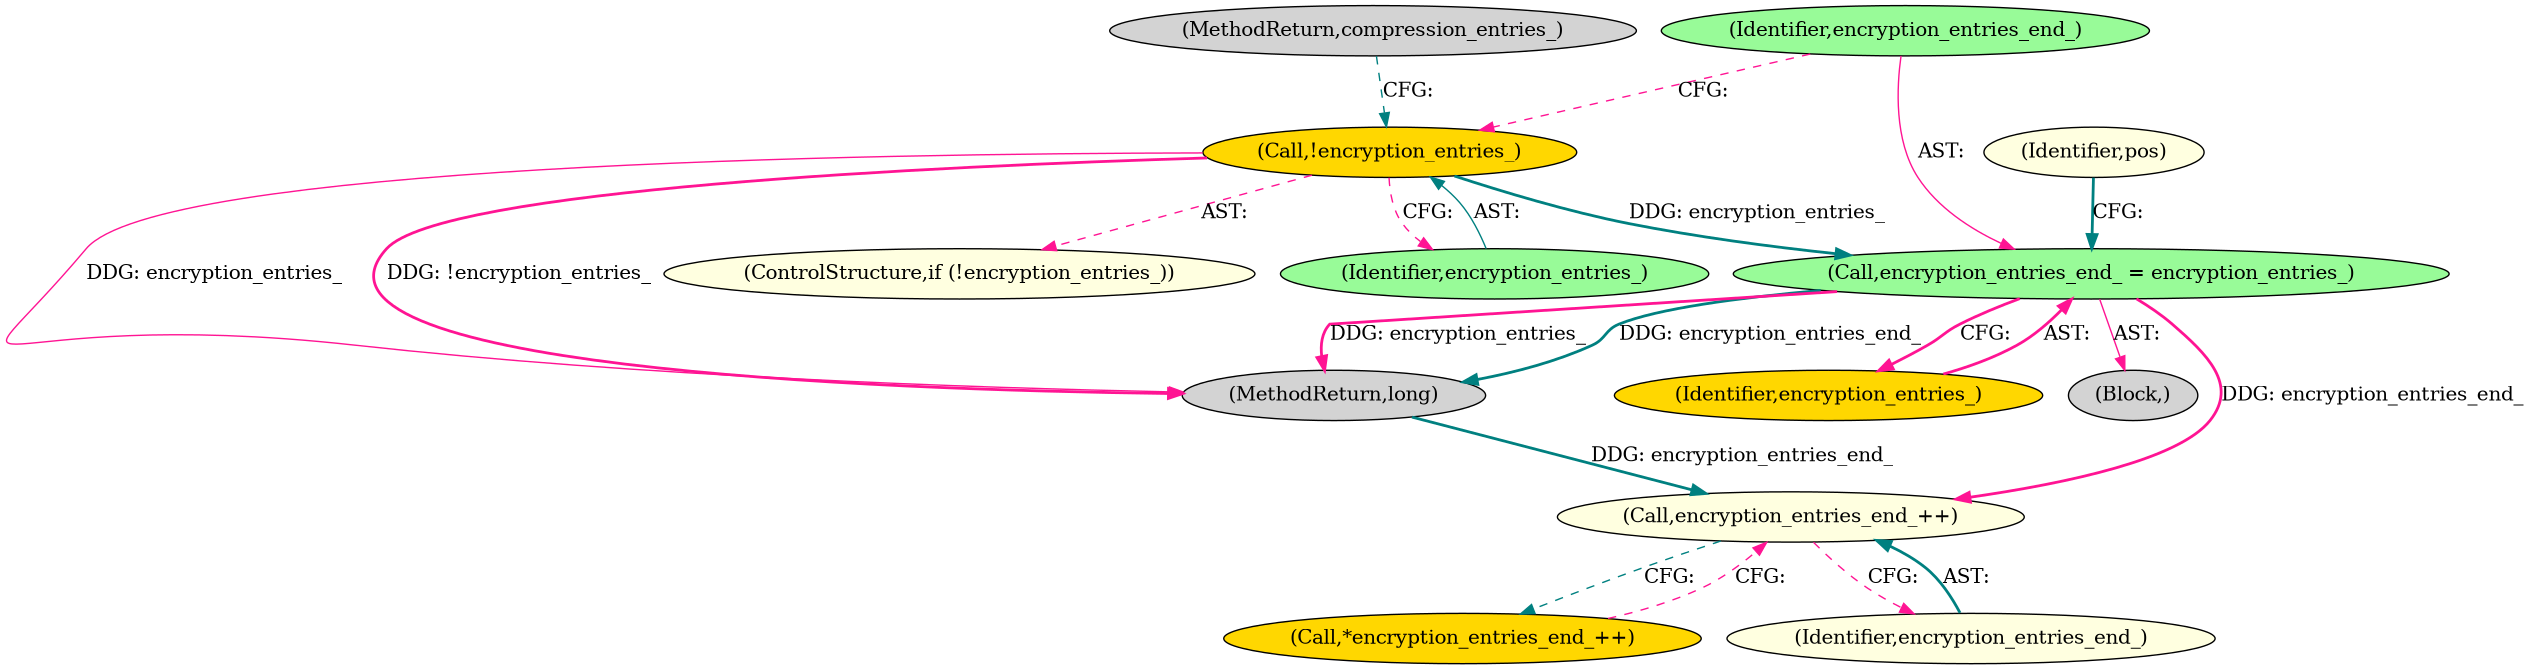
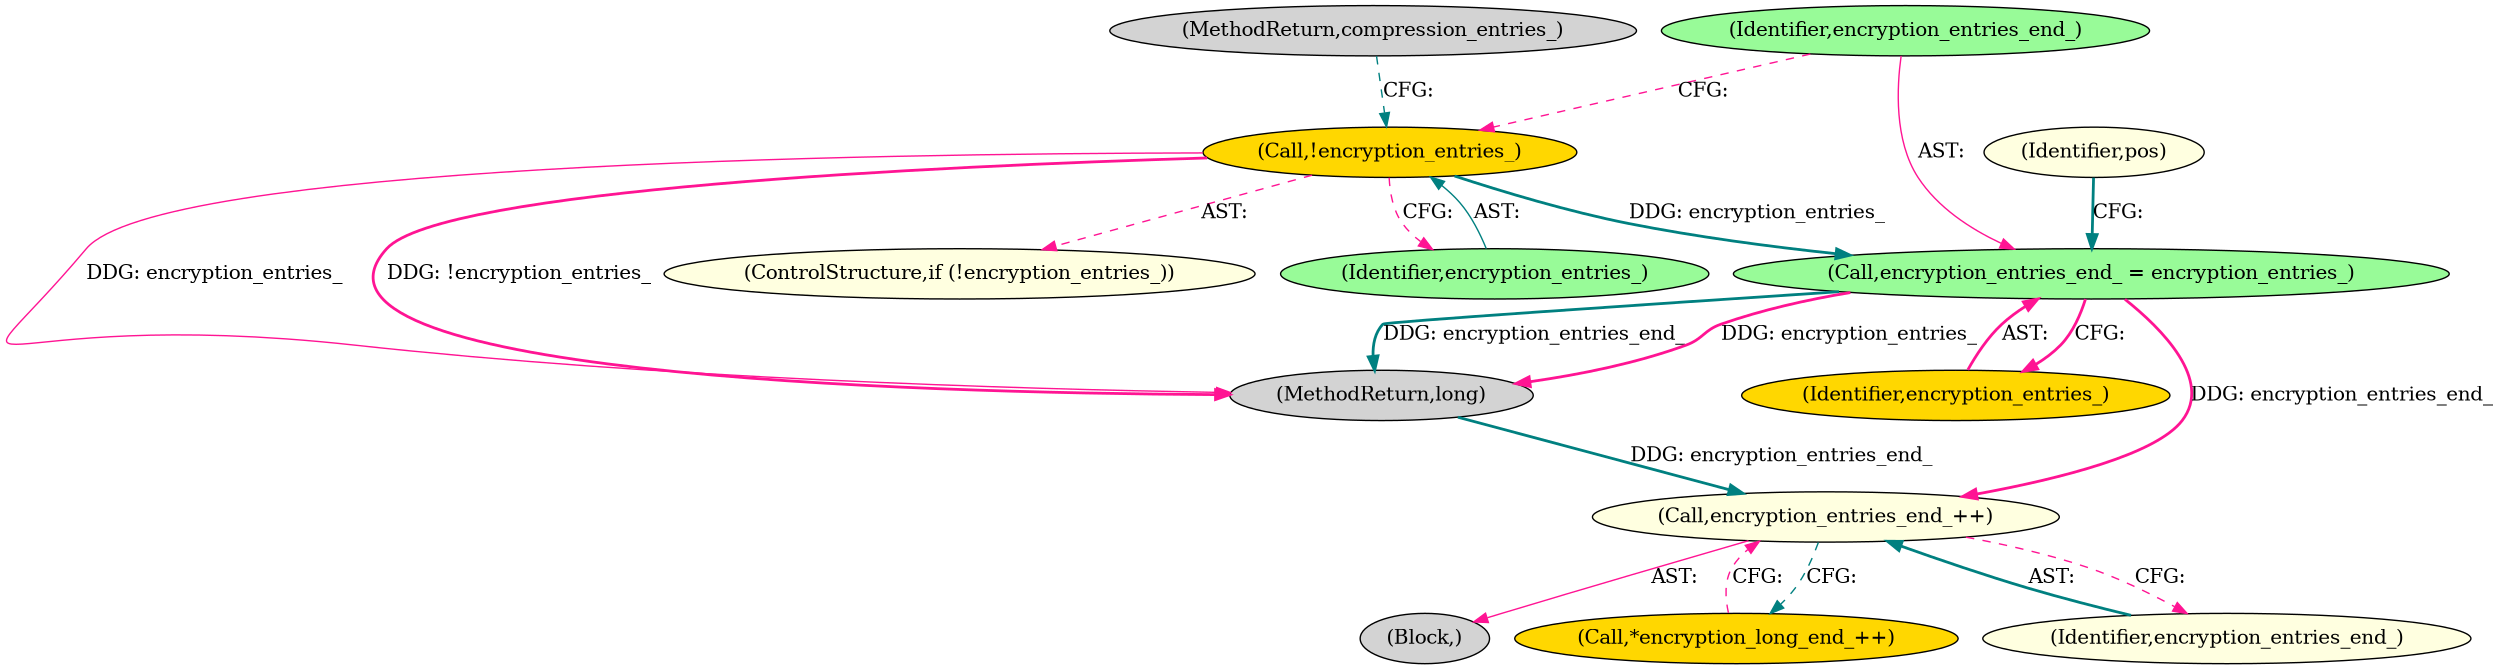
edge "(Call,encryption_entries_end_ = encryption_entries_)" -> "(Block,)": now "(Call,encryption_entries_end_++)" -> "(Block,)"
node "(Call,*encryption_entries_end_++)": label "(Call,*encryption_entries_end_++)" -> "(Call,*encryption_long_end_++)"
